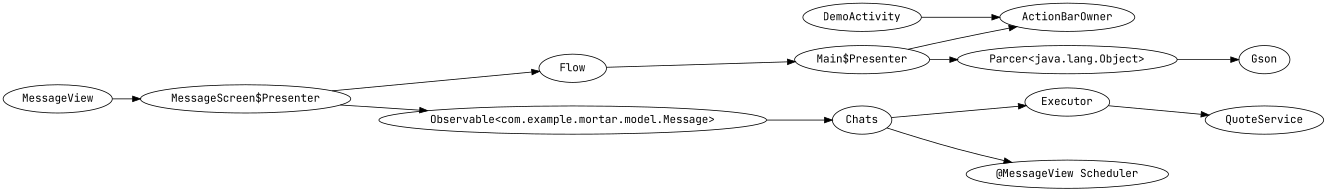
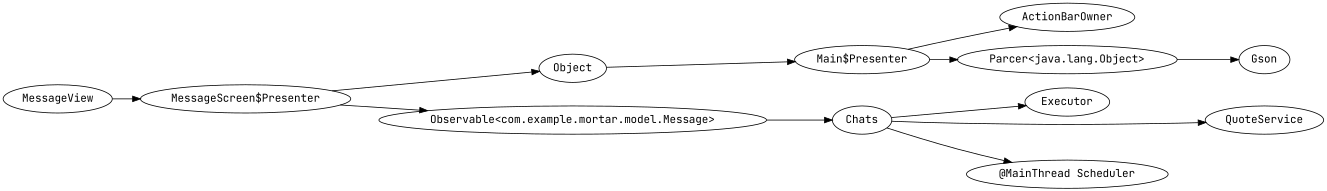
node "DemoActivity": removed
node "Flow": label "Flow" -> "Object"
edge "Executor" -> "QuoteService": now "Chats" -> "QuoteService"
node "@MessageView Scheduler": label "@MessageView Scheduler" -> "@MainThread Scheduler"
